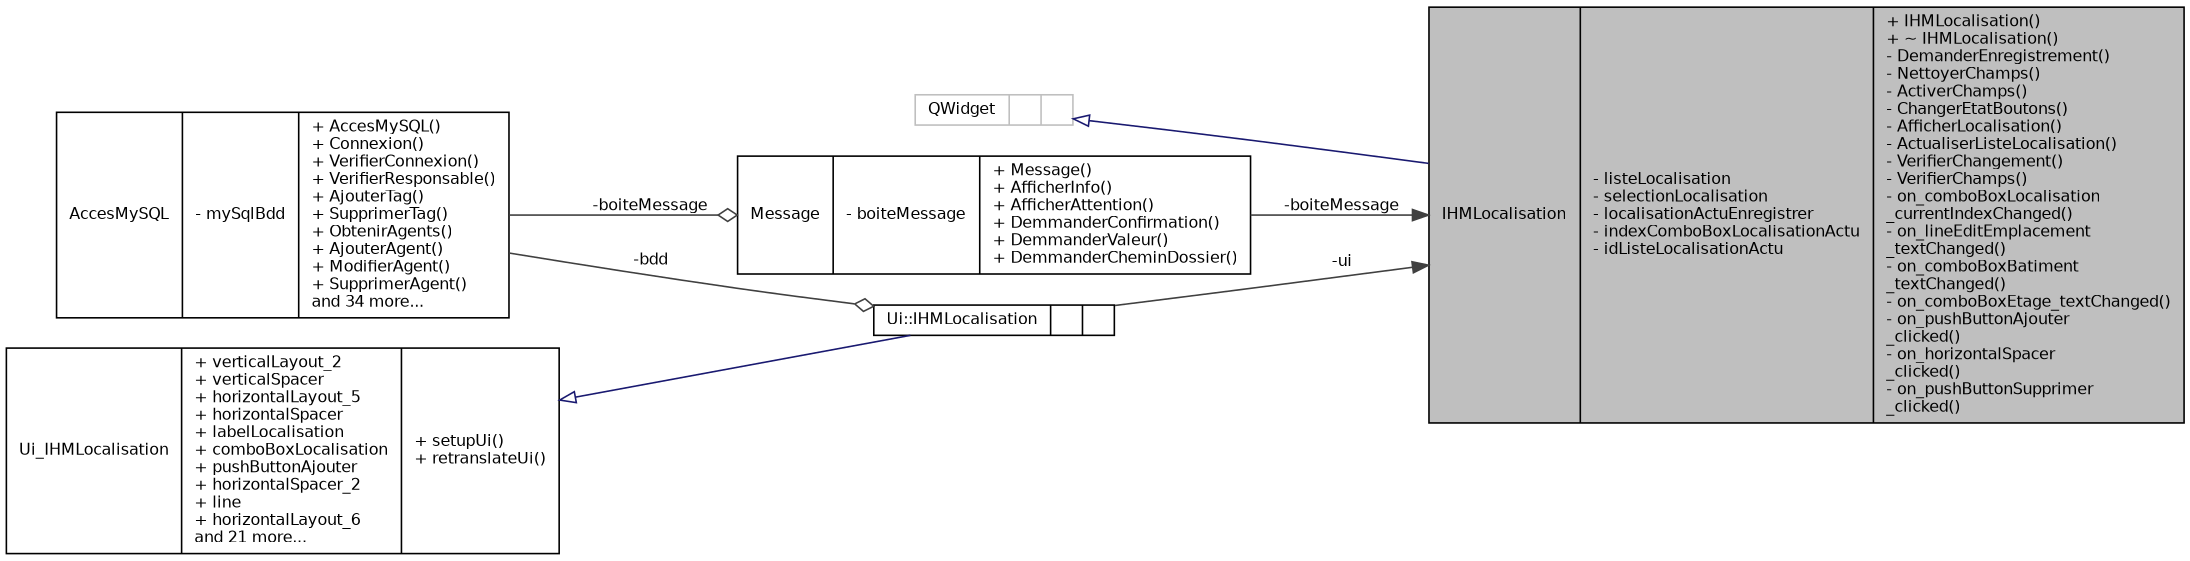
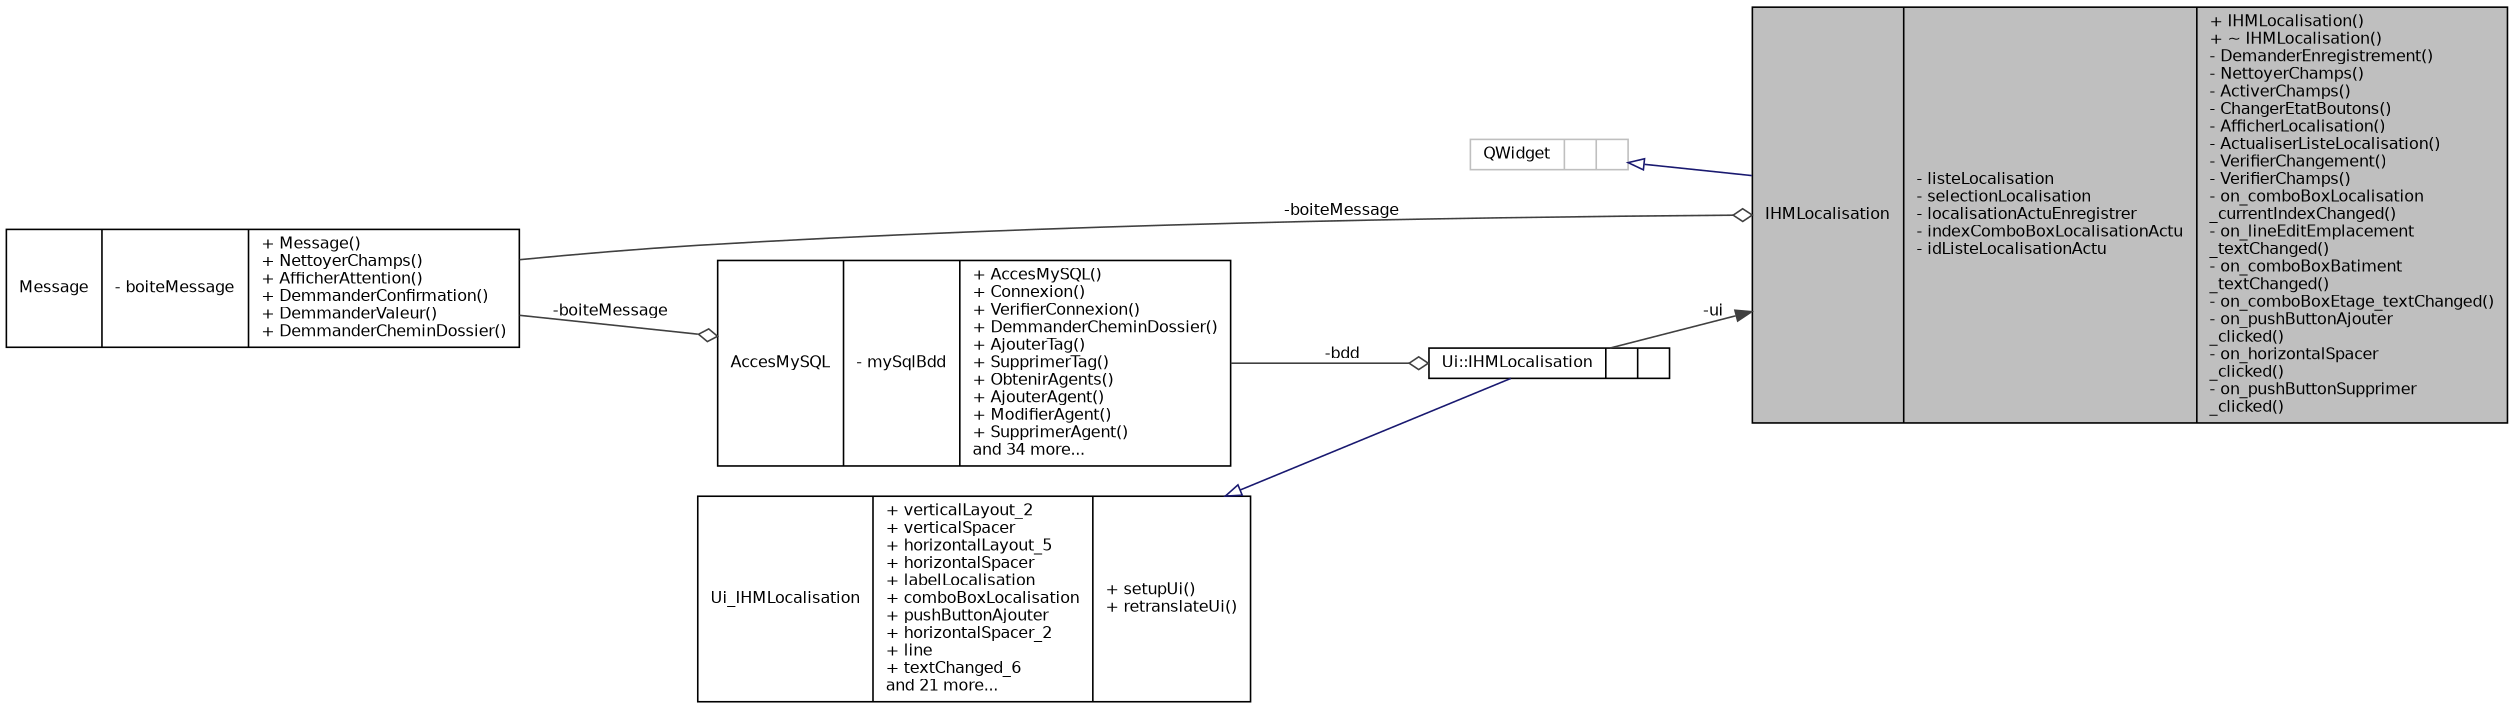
node "AccesMySQL": text "+ VerifierResponsable()" -> "+ DemmanderCheminDossier()"
node "Message": text "+ AfficherInfo()" -> "+ NettoyerChamps()"
edge "AccesMySQL" -> "Message": reversed
edge "Message" -> "IHMLocalisation": arrowhead normal -> odiamond
node "Ui_IHMLocalisation": text "+ horizontalLayout_6" -> "+ textChanged_6"
